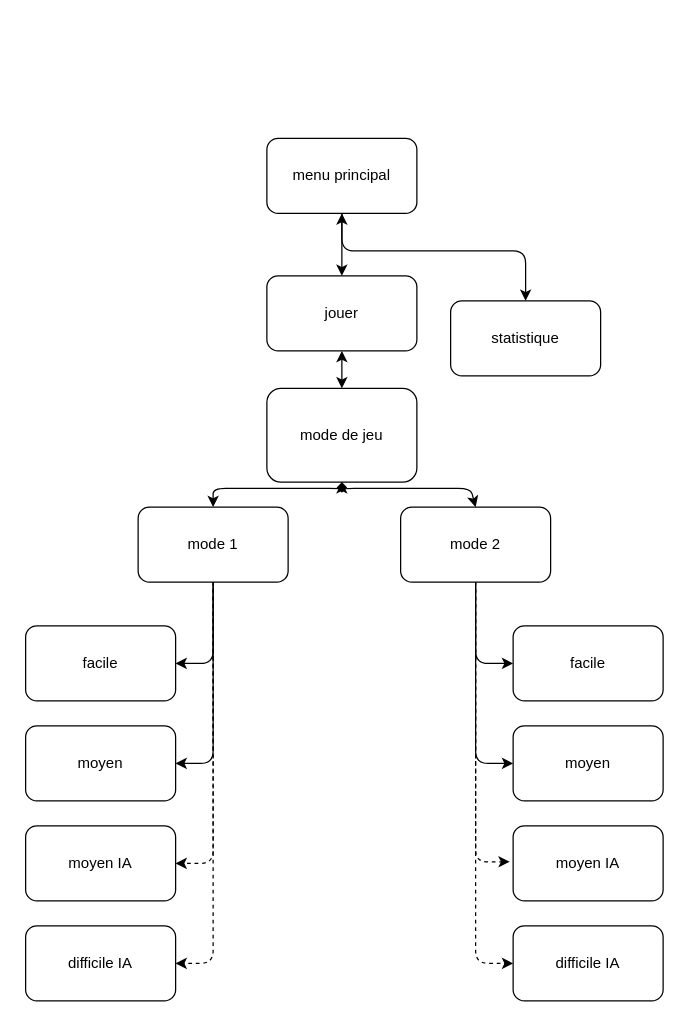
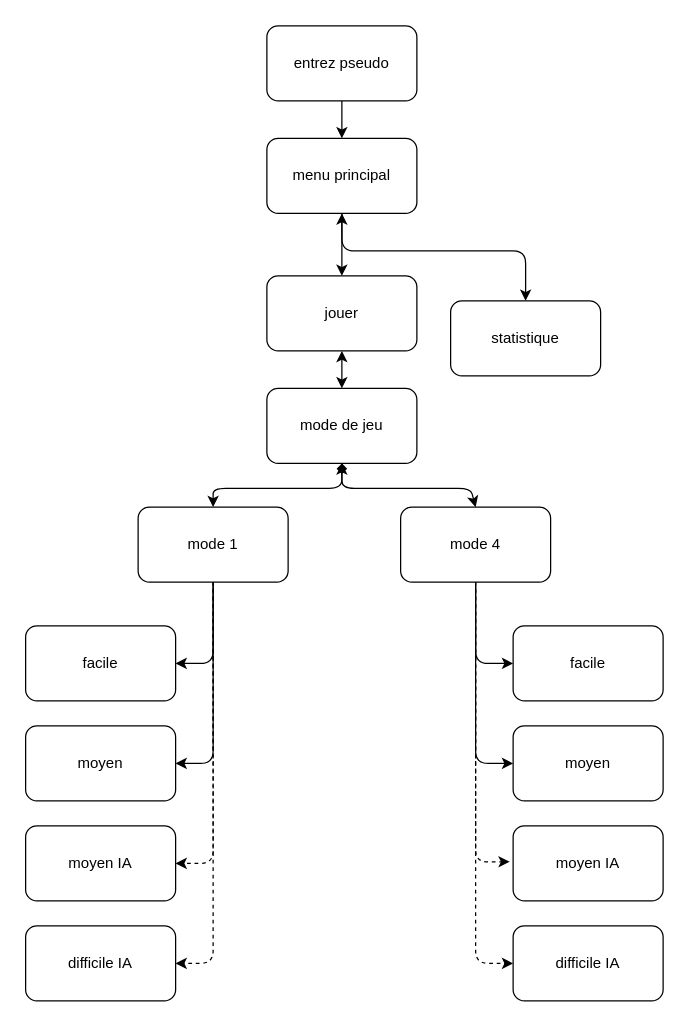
node "entrez pseudo": added
edge "entrez pseudo" -> "menu principal": added
node "mode de jeu": size 150x94 -> 150x75
node "mode 2": label "mode 2" -> "mode 4"
